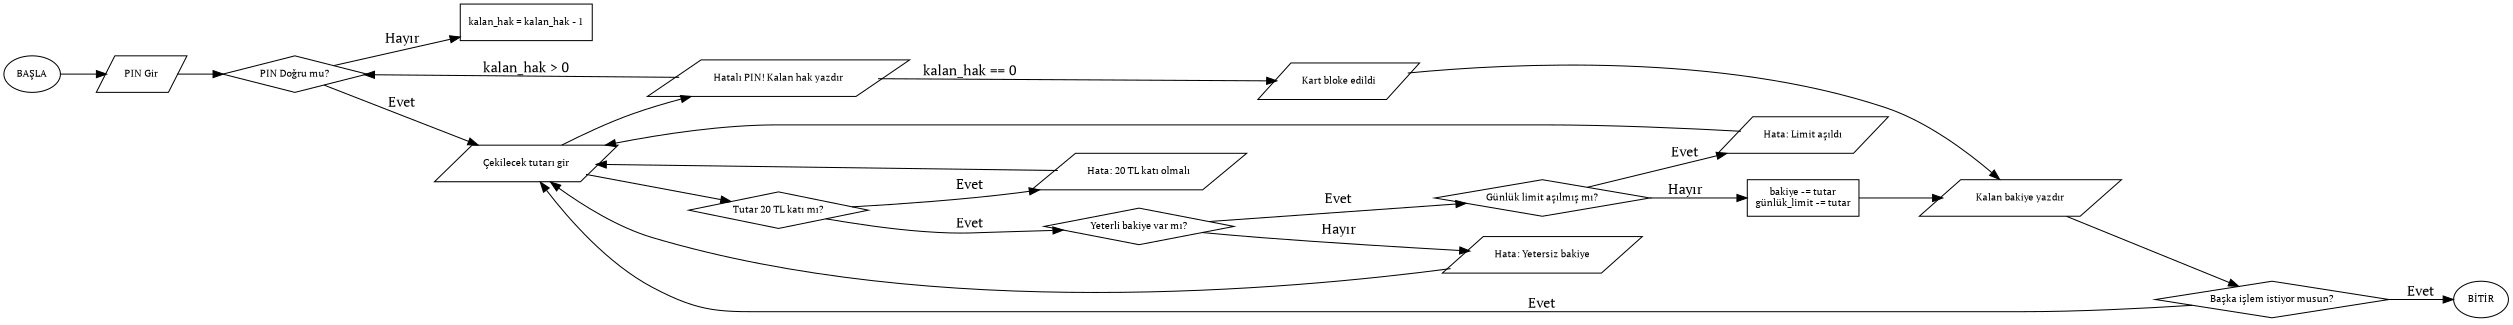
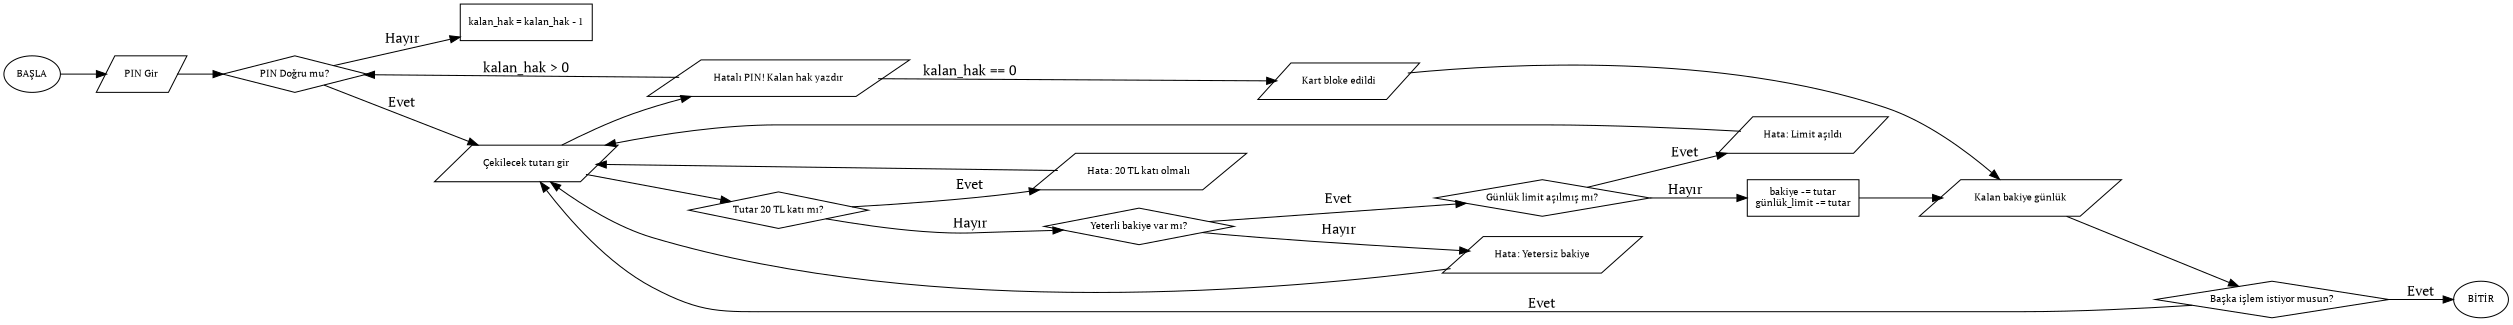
node "Kalan bakiye yazdır": label "Kalan bakiye yazdır" -> "Kalan bakiye günlük"
edge "Tutar 20 TL katı mı?" -> "Yeterli bakiye var mı?": label "Evet" -> "Hayır"
